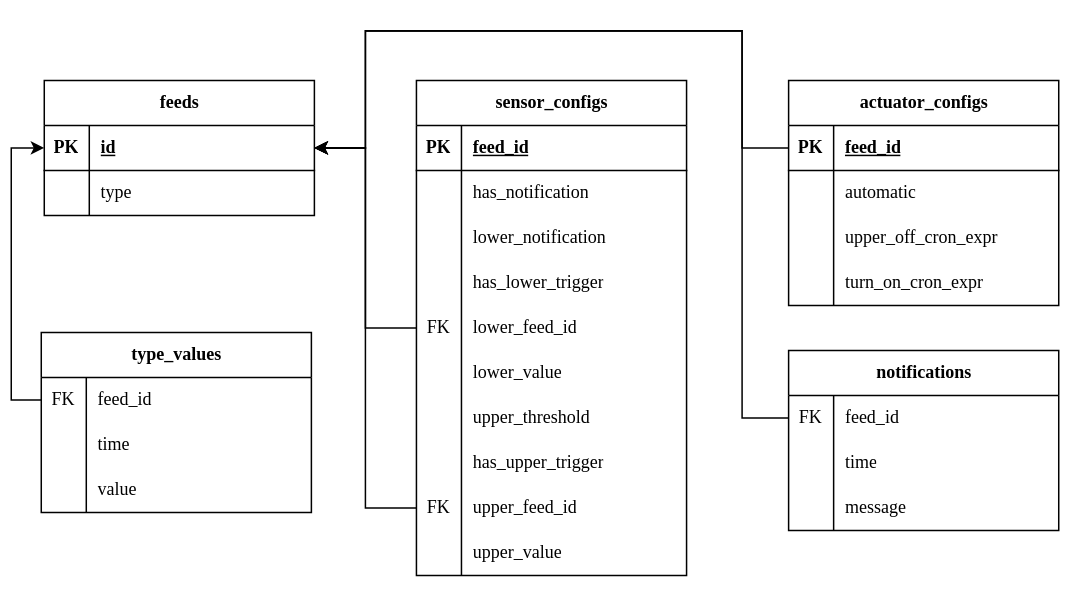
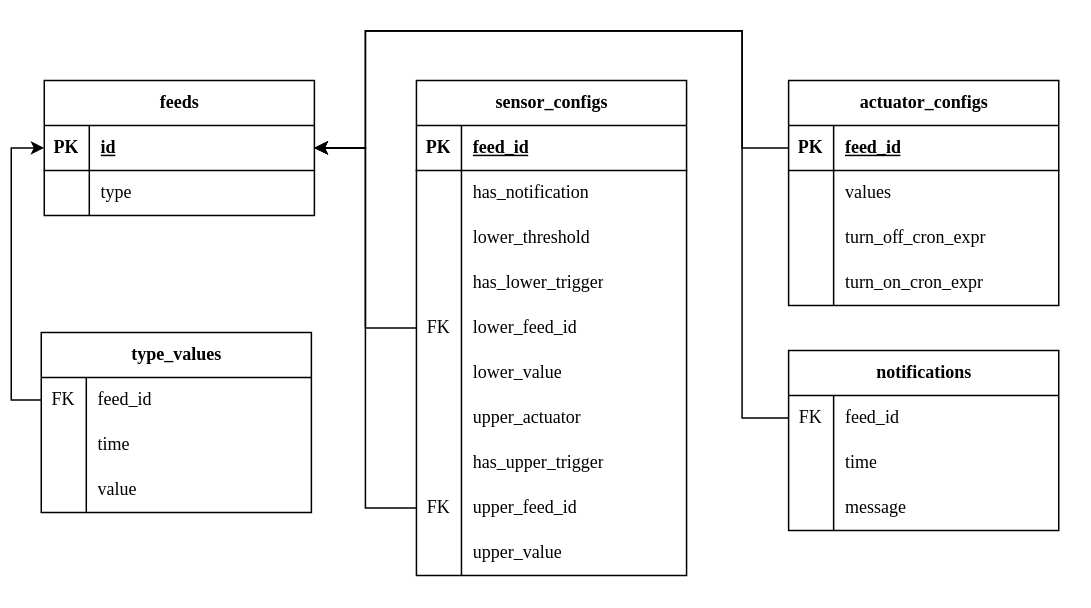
node "automatic": label "automatic" -> "values"
node "lower_notification": label "lower_notification" -> "lower_threshold"
node "upper_off_cron_expr": label "upper_off_cron_expr" -> "turn_off_cron_expr"
node "upper_threshold": label "upper_threshold" -> "upper_actuator"
